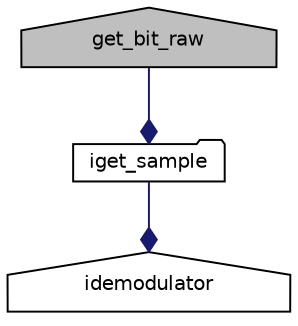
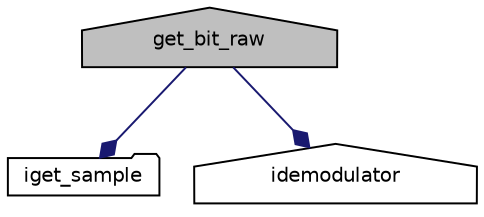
edge "iget_sample" -> "idemodulator": now "get_bit_raw" -> "idemodulator"
